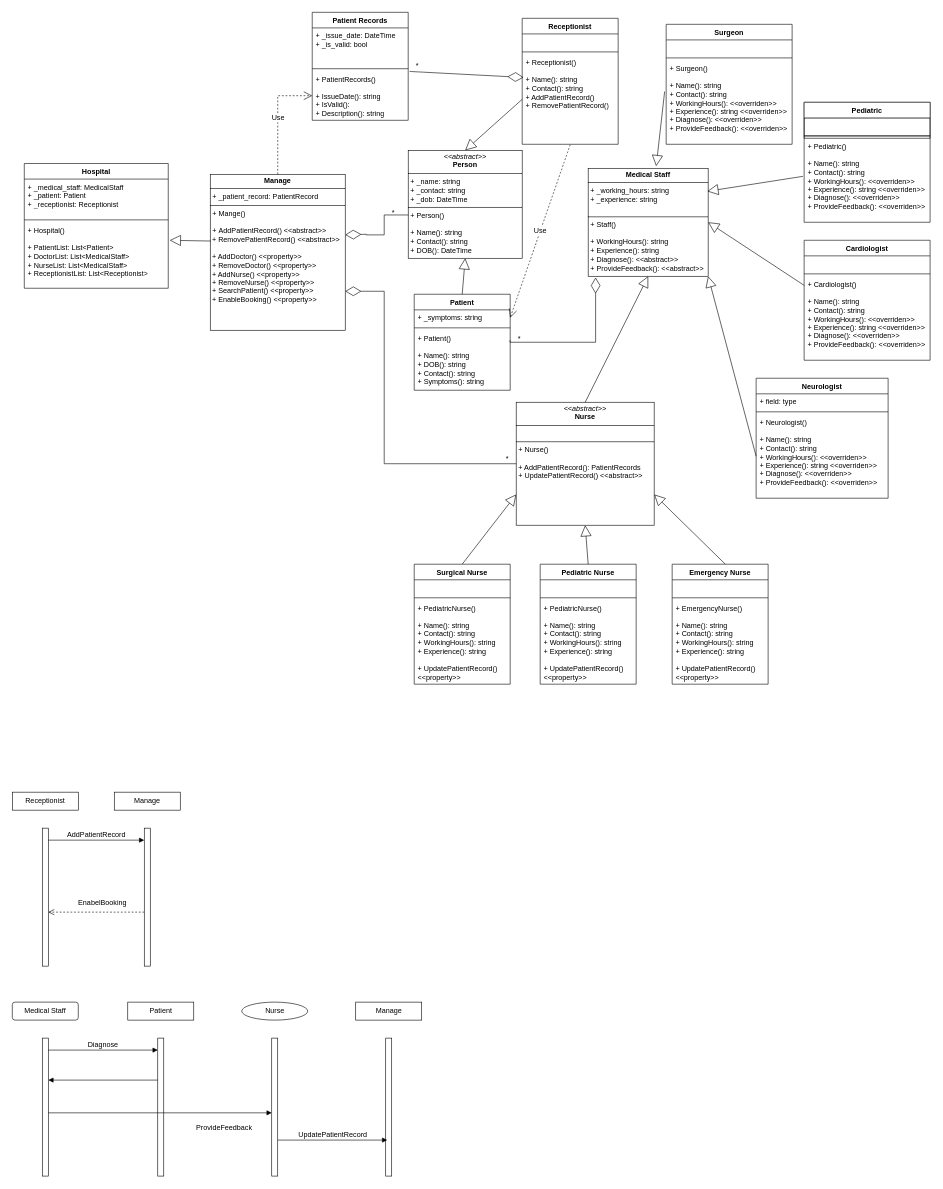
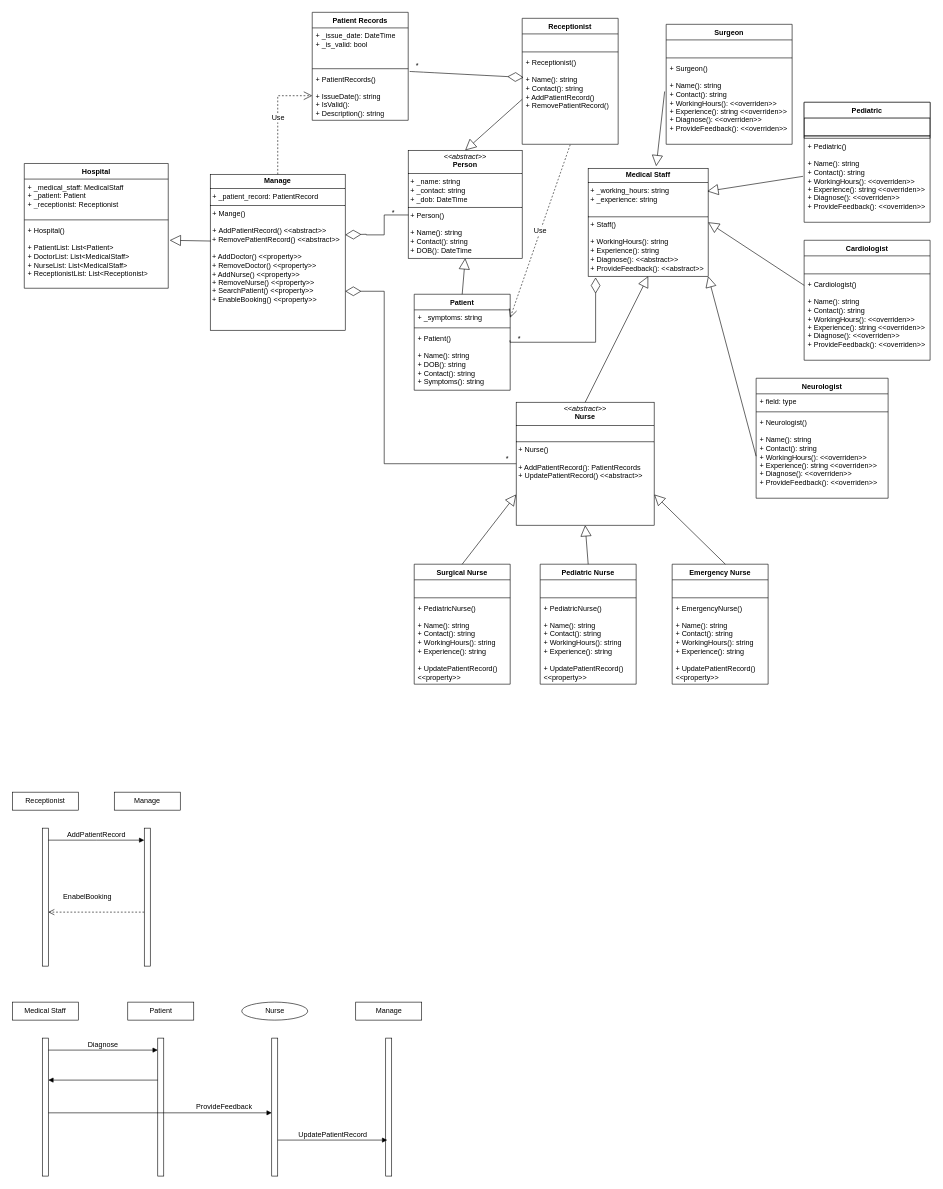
node "EnabelBooking": moved (102, 903) -> (87, 897)
node "Medical Staff": shape rounded rectangle -> rectangle
node "ProvideFeedback": moved (224, 1128) -> (224, 1107)
